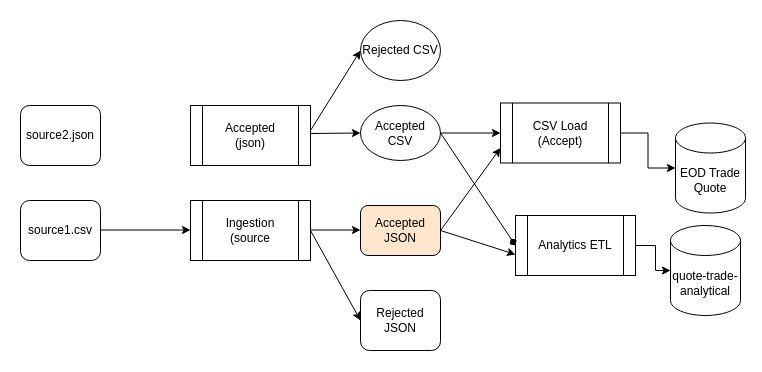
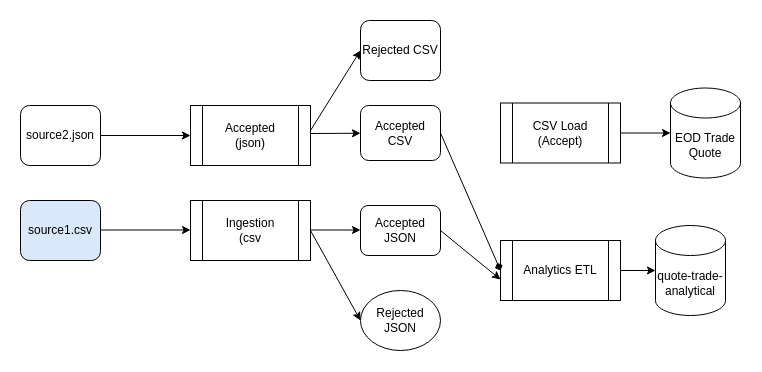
node "Rejected CSV": shape ellipse -> rounded rectangle
node "Accepted CSV": shape ellipse -> rounded rectangle
edge "Accepted CSV" -> "CSV Load (Accept)": removed
edge "source2.json" -> "Accepted (json)": added
node "EOD Trade Quote": moved (711, 168) -> (706, 133)
edge "Accepted JSON" -> "CSV Load (Accept)": removed
node "source1.csv": fillcolor #ffffff -> #dae8fc
node "Ingestion (source": label "Ingestion (source" -> "Ingestion (csv"
node "Accepted JSON": fillcolor #ffe6cc -> #ffffff
node "Analytics ETL": moved (576, 246) -> (561, 271)
node "quote-trade-analytical": moved (706, 271) -> (691, 271)
node "Rejected JSON": shape rounded rectangle -> ellipse
